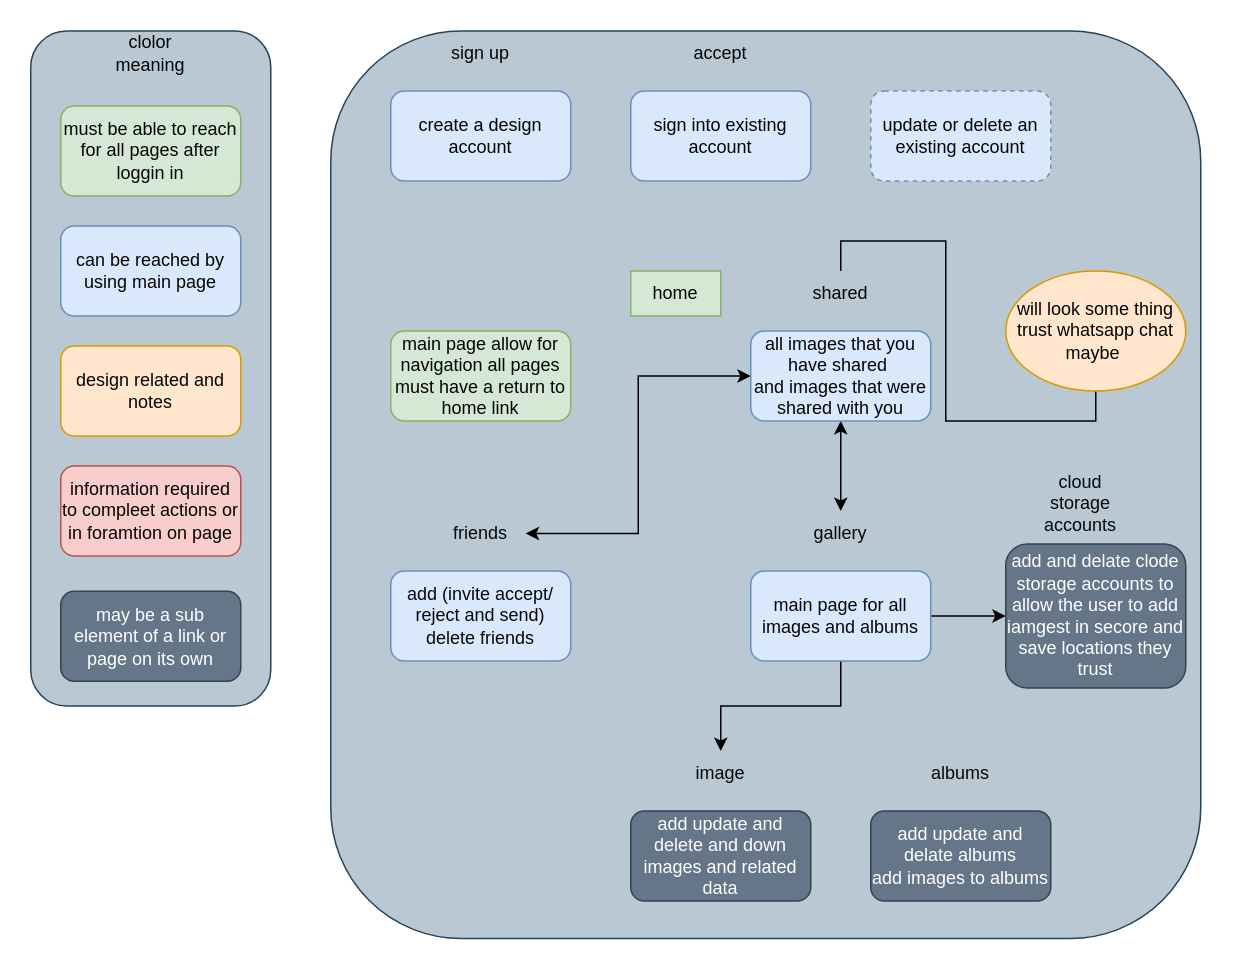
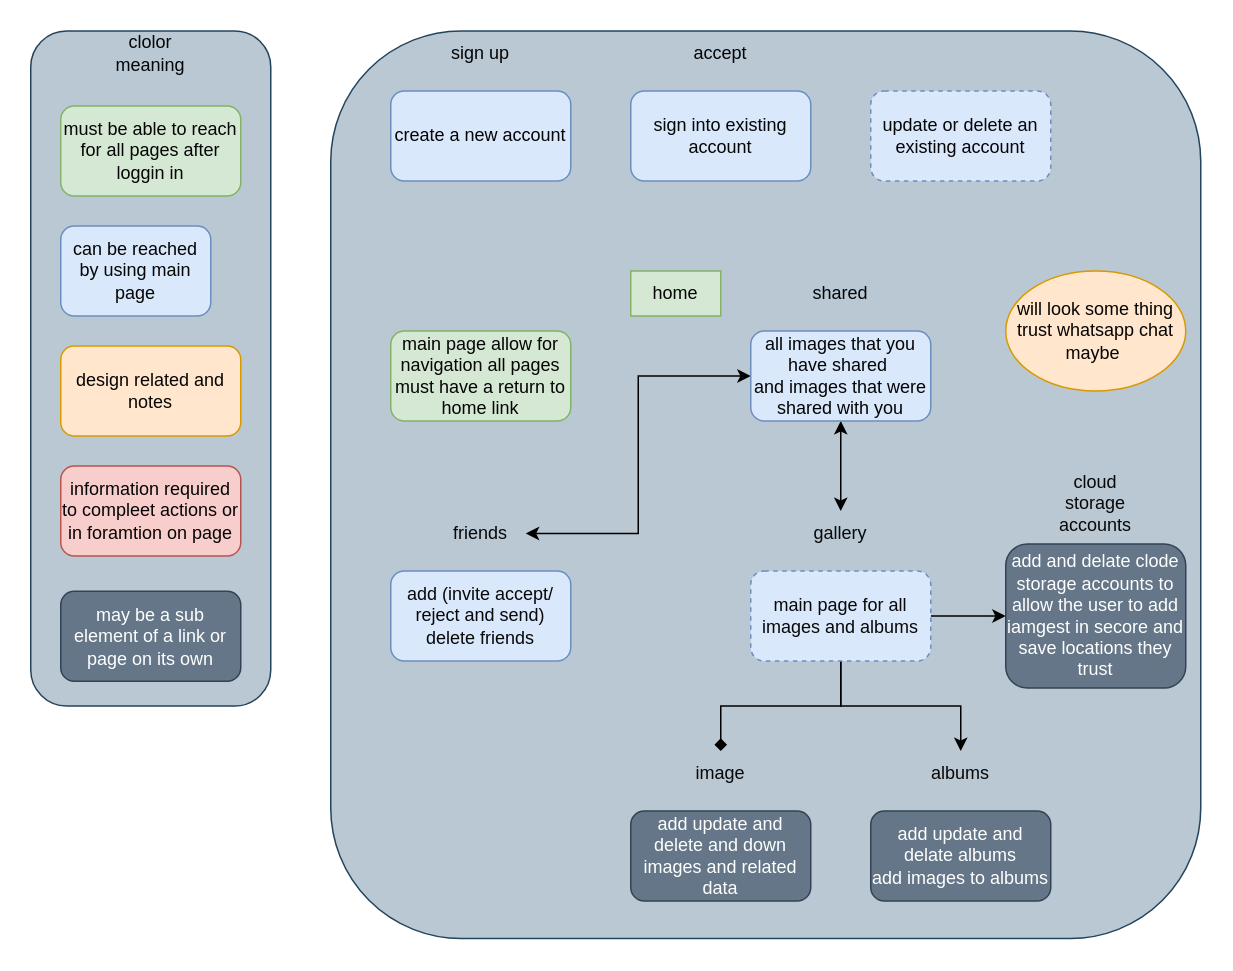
node "create a design account": label "create a design account" -> "create a new account"
node "can be reached by using main page": size 180x90 -> 150x90
edge "shared" -- "will look some thing trust whatsapp chat maybe": removed
node "cloud storage accounts": moved (1081, 503) -> (1096, 503)
node "main page for all images and albums": style solid -> dashed
edge "main page for all images and albums" -> "albums": added
edge "main page for all images and albums" -> "image": arrowhead classic -> diamond
